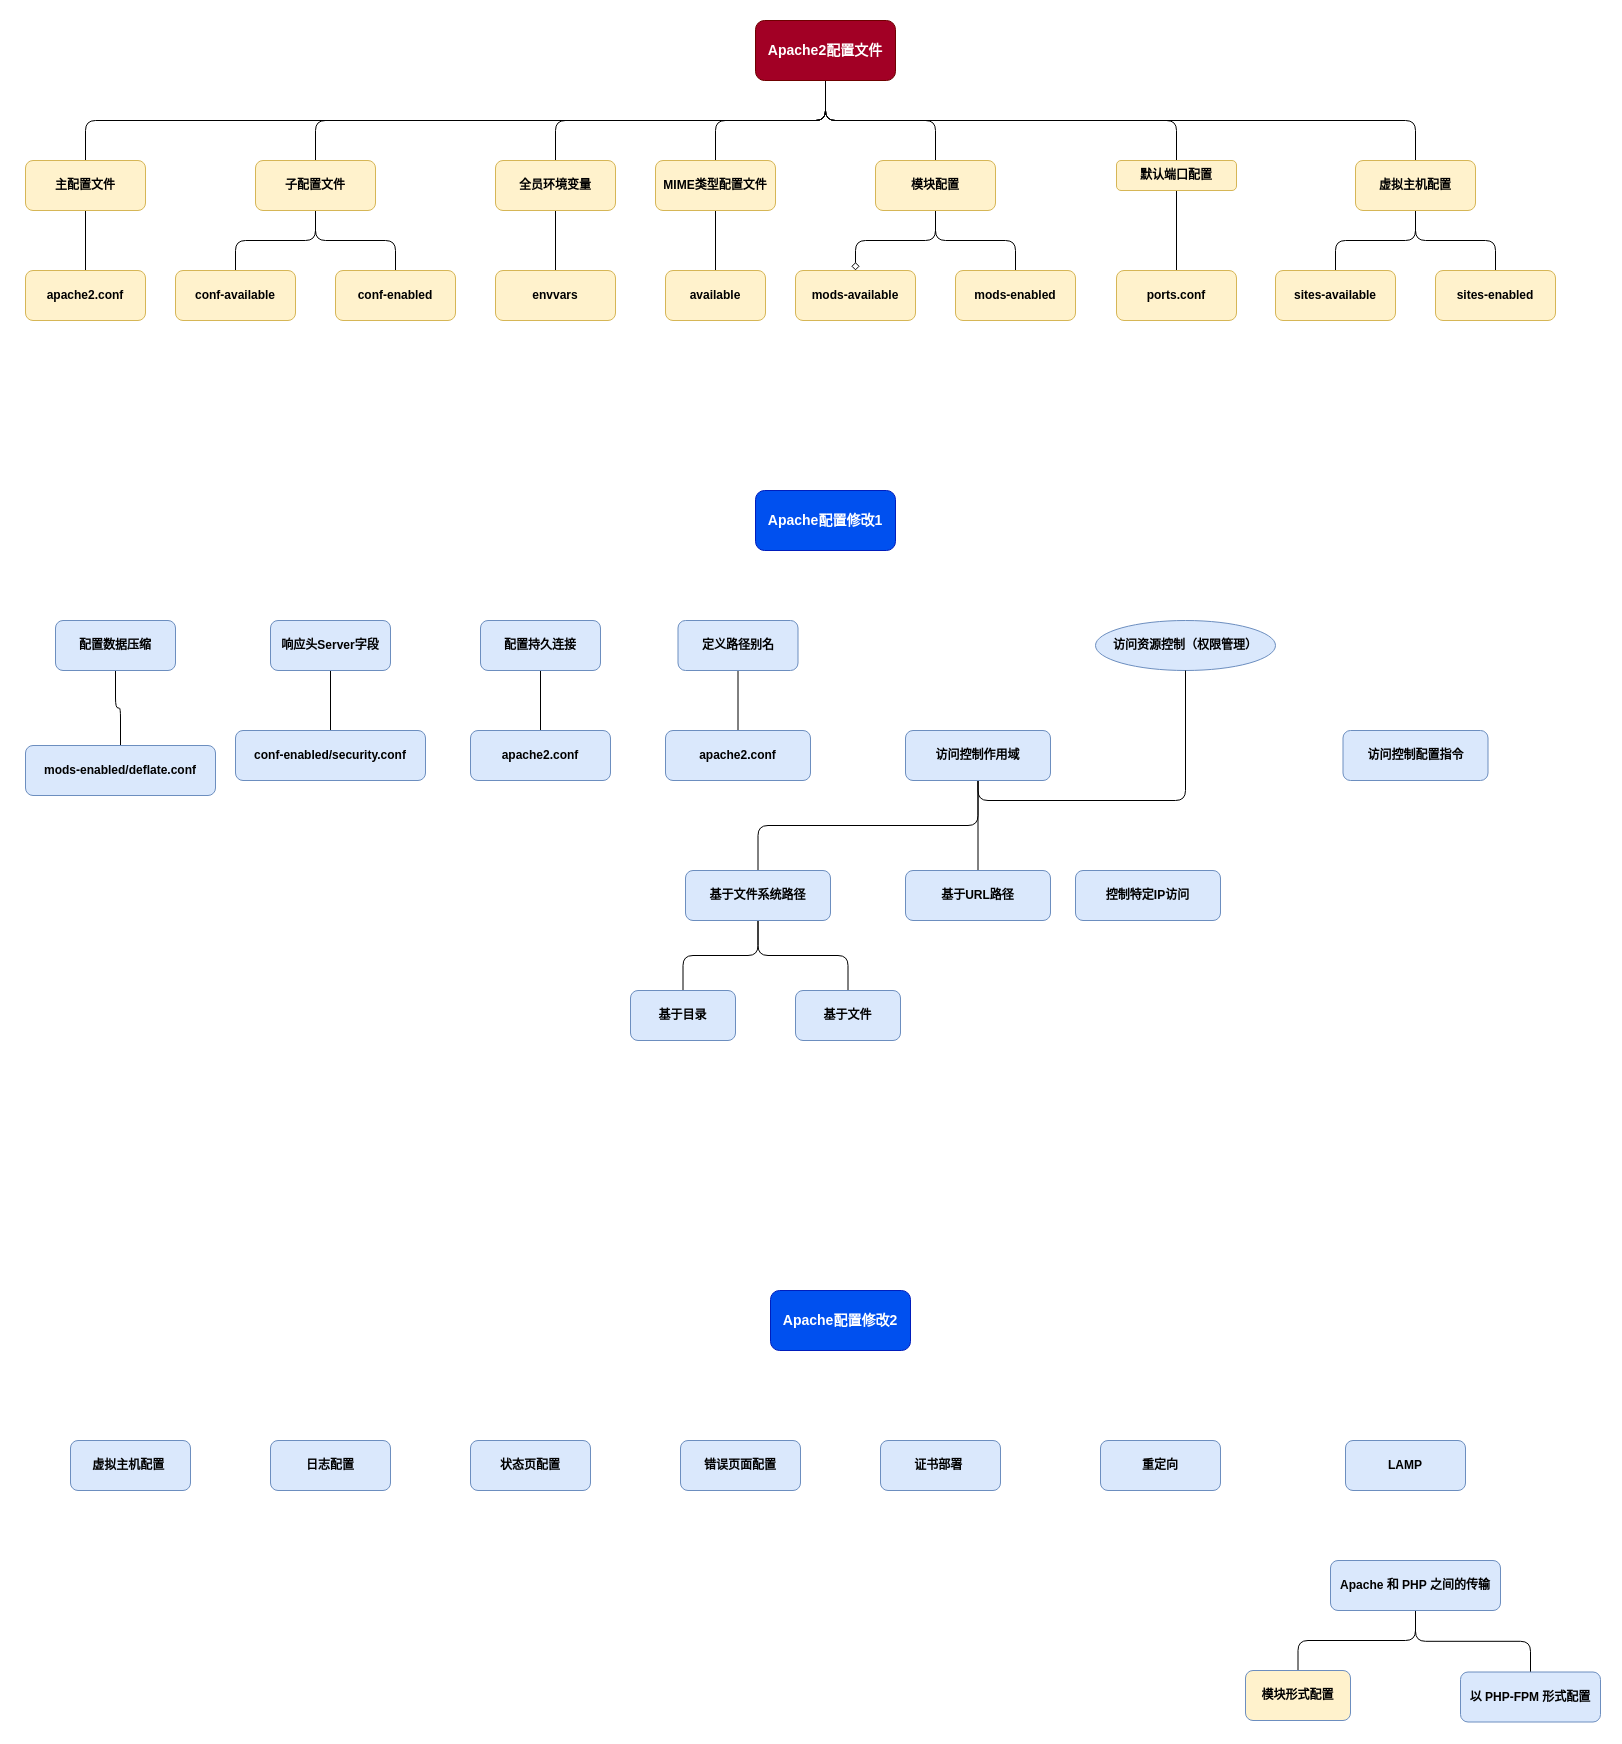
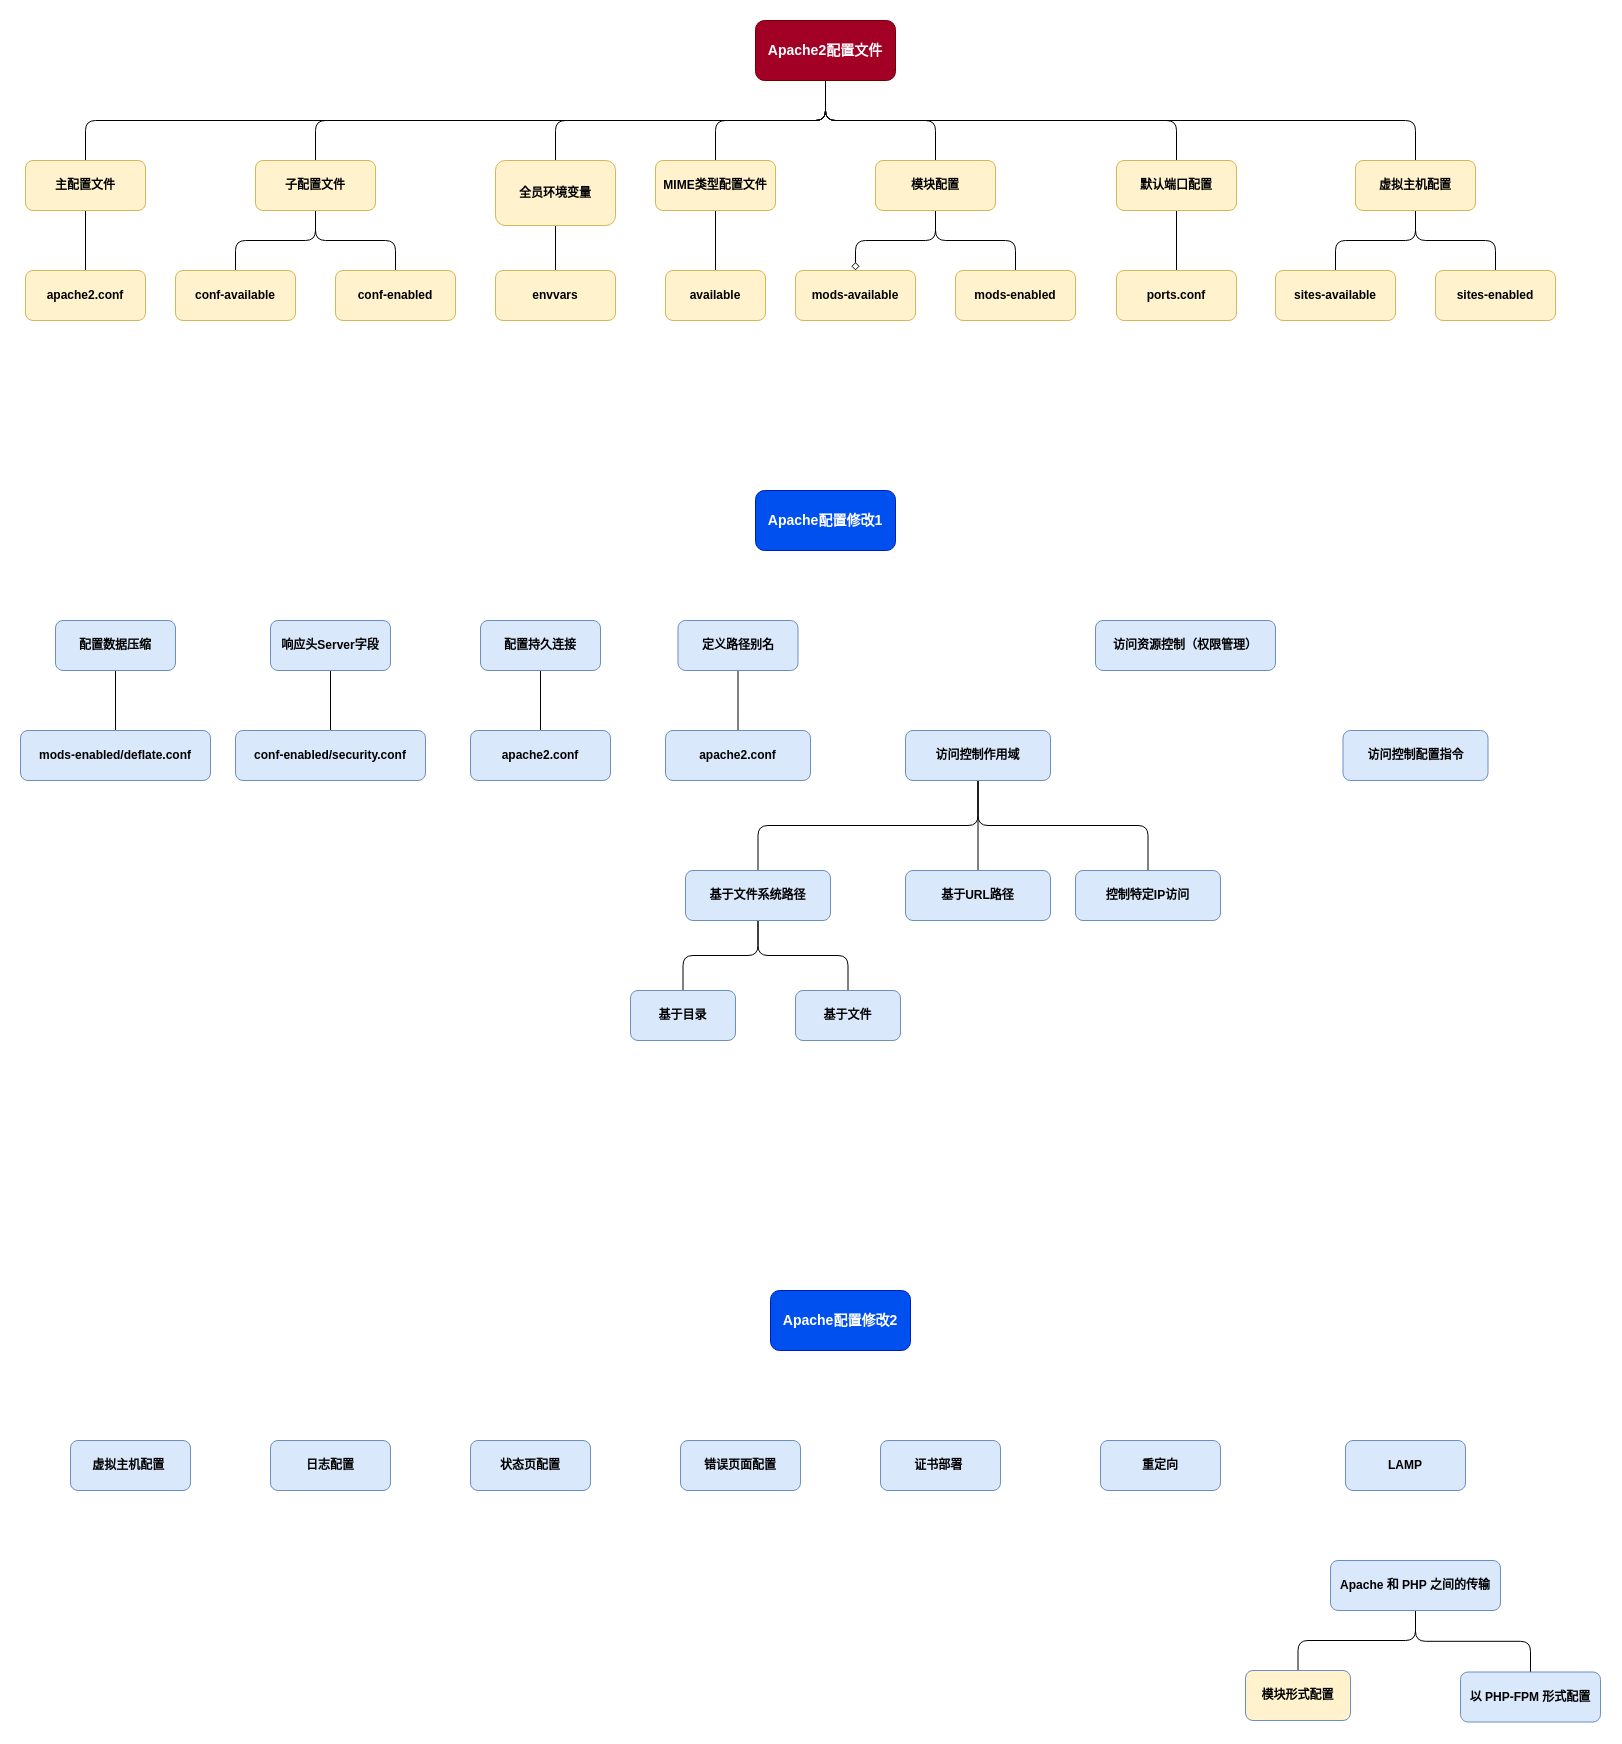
node "默认端口配置": size 120x30 -> 120x50
node "全员环境变量": size 120x50 -> 120x65
node "访问资源控制（权限管理）": shape ellipse -> rounded rectangle
node "mods-enabled/deflate.conf": moved (121, 771) -> (116, 756)
edge "访问资源控制（权限管理）" -- "访问控制作用域": now "控制特定IP访问" -- "访问控制作用域"
